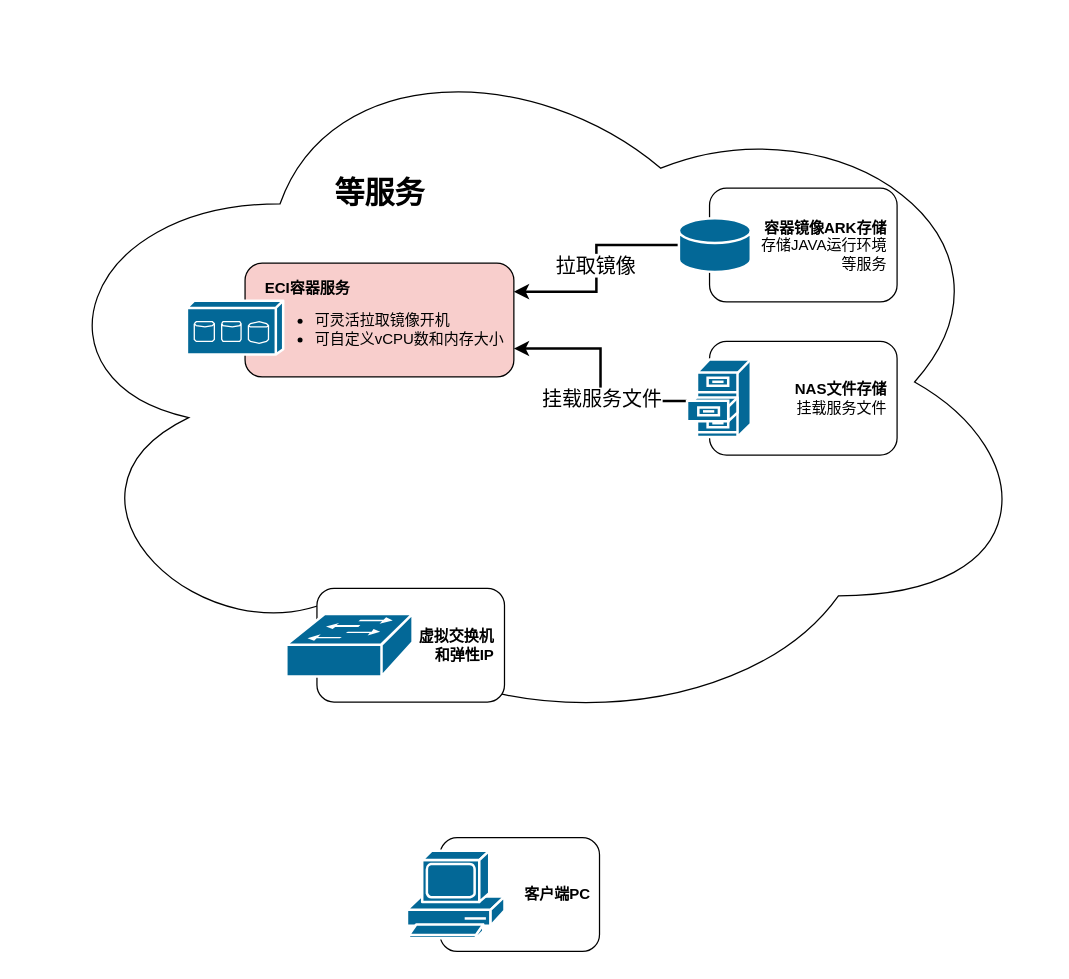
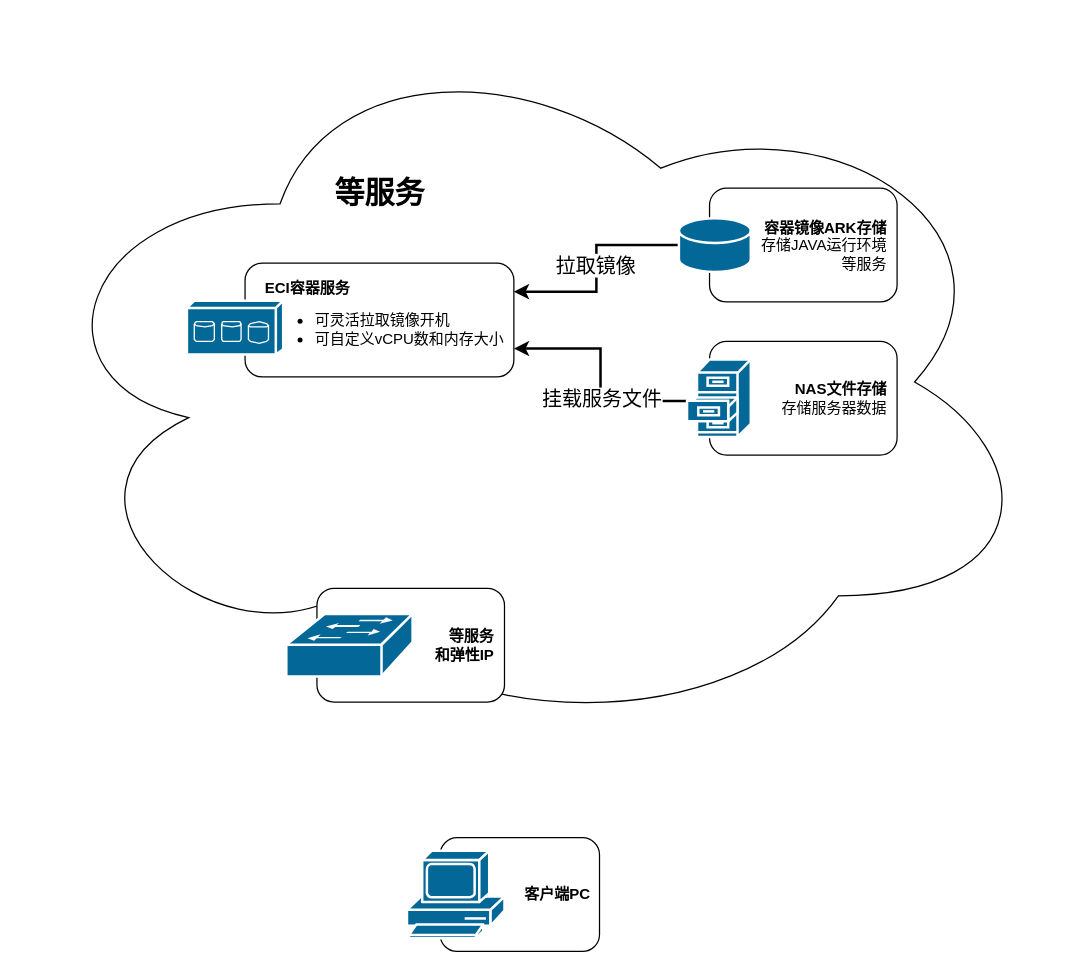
node "ECI容器服务 可灵活拉取镜像开机 可自定义vCPU数和内存大小": fillcolor #f8cecc -> #ffffff
node "NAS文件存储 挂载服务文件": label "NAS文件存储 挂载服务文件" -> "NAS文件存储 存储服务器数据"
node "虚拟交换机 和弹性IP": label "虚拟交换机 和弹性IP" -> "等服务 和弹性IP"
